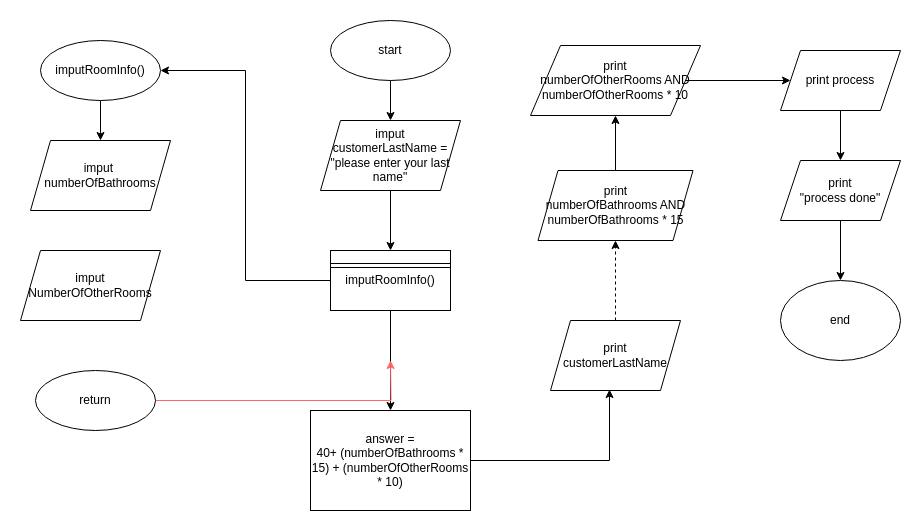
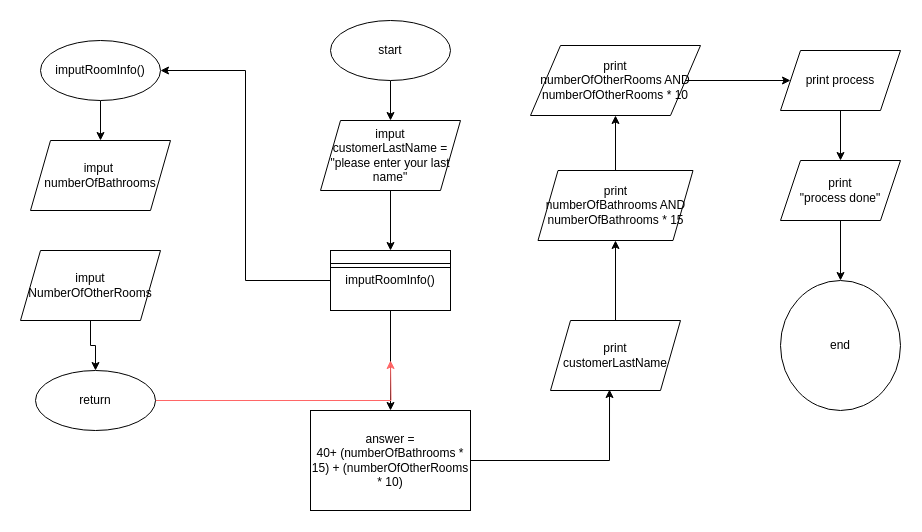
edge "print customerLastName" -> "print numberOfBathrooms AND numberOfBathrooms * 15": style dashed -> solid
node "end": size 120x80 -> 120x130
edge "imput NumberOfOtherRooms" -> "return": added
